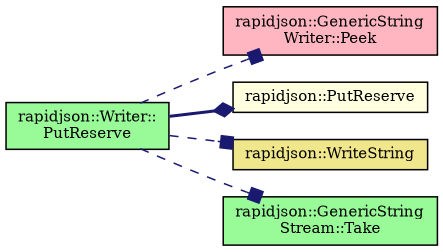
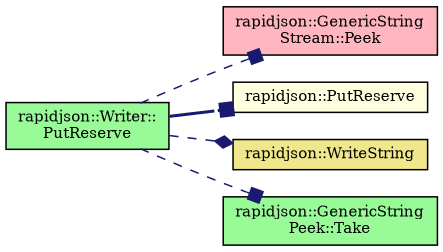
node "rapidjson::GenericString Writer::Peek": label "rapidjson::GenericString Writer::Peek" -> "rapidjson::GenericString Stream::Peek"
edge "rapidjson::Writer:: PutReserve" -> "rapidjson::PutReserve": arrowhead diamond -> box
edge "rapidjson::Writer:: PutReserve" -> "rapidjson::WriteString": arrowhead box -> diamond
node "rapidjson::GenericString Stream::Take": label "rapidjson::GenericString Stream::Take" -> "rapidjson::GenericString Peek::Take"
